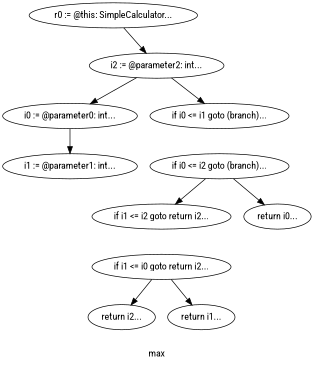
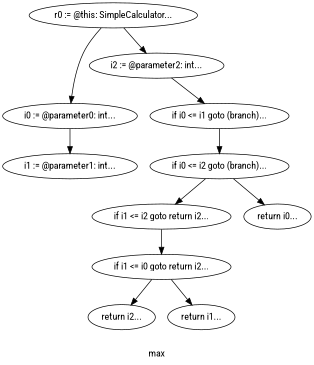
edge "i2 := @parameter2: int..." -> "i0 := @parameter0: int...": now "r0 := @this: SimpleCalculator..." -> "i0 := @parameter0: int..."
edge "if i0 <= i1 goto (branch)..." -> "if i0 <= i2 goto (branch)...": added
edge "if i1 <= i2 goto return i2..." -> "if i1 <= i0 goto return i2...": added
